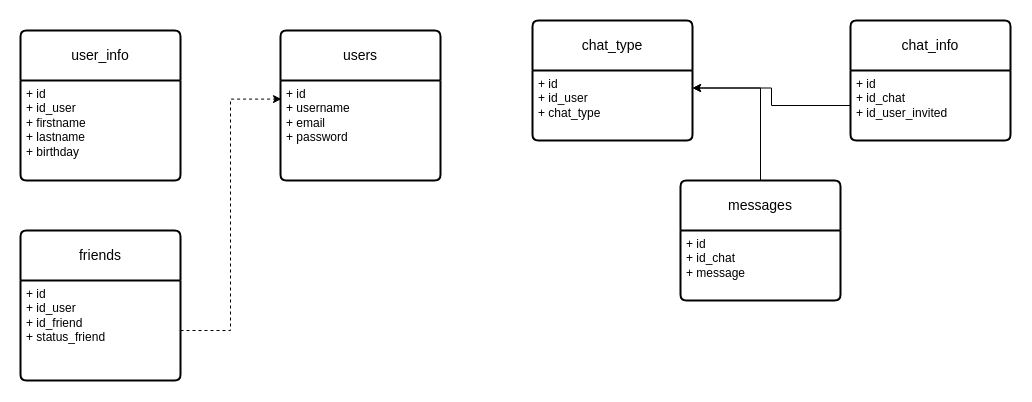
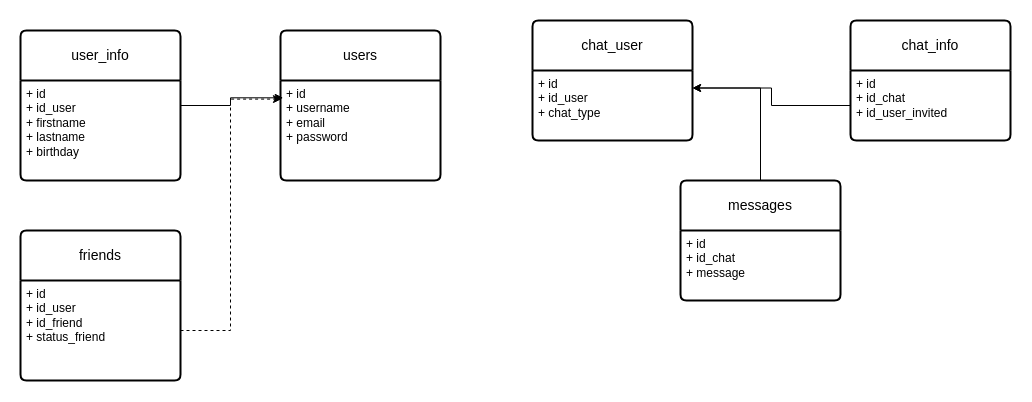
node "chat_type": label "chat_type" -> "chat_user"
edge "user_info" -> "+ id + username + email + password": added
